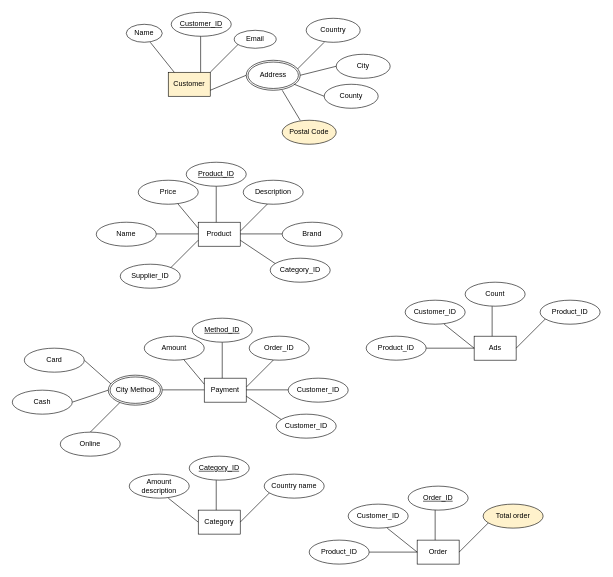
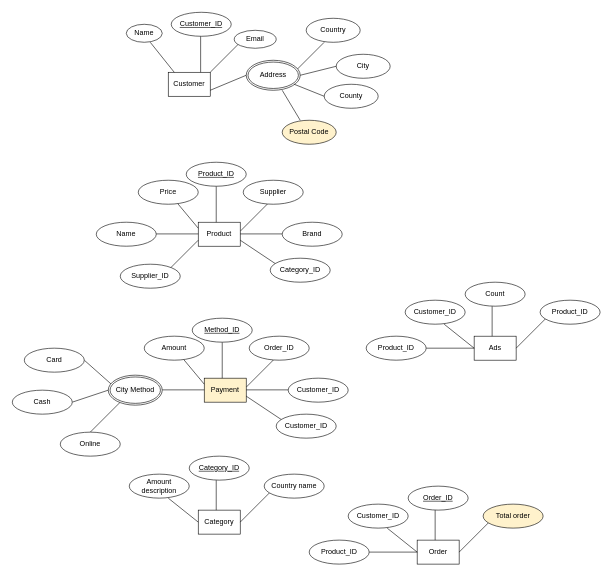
node "Customer": fillcolor #fff2cc -> #ffffff
node "Description": label "Description" -> "Supplier"
node "Payment": fillcolor #ffffff -> #fff2cc
